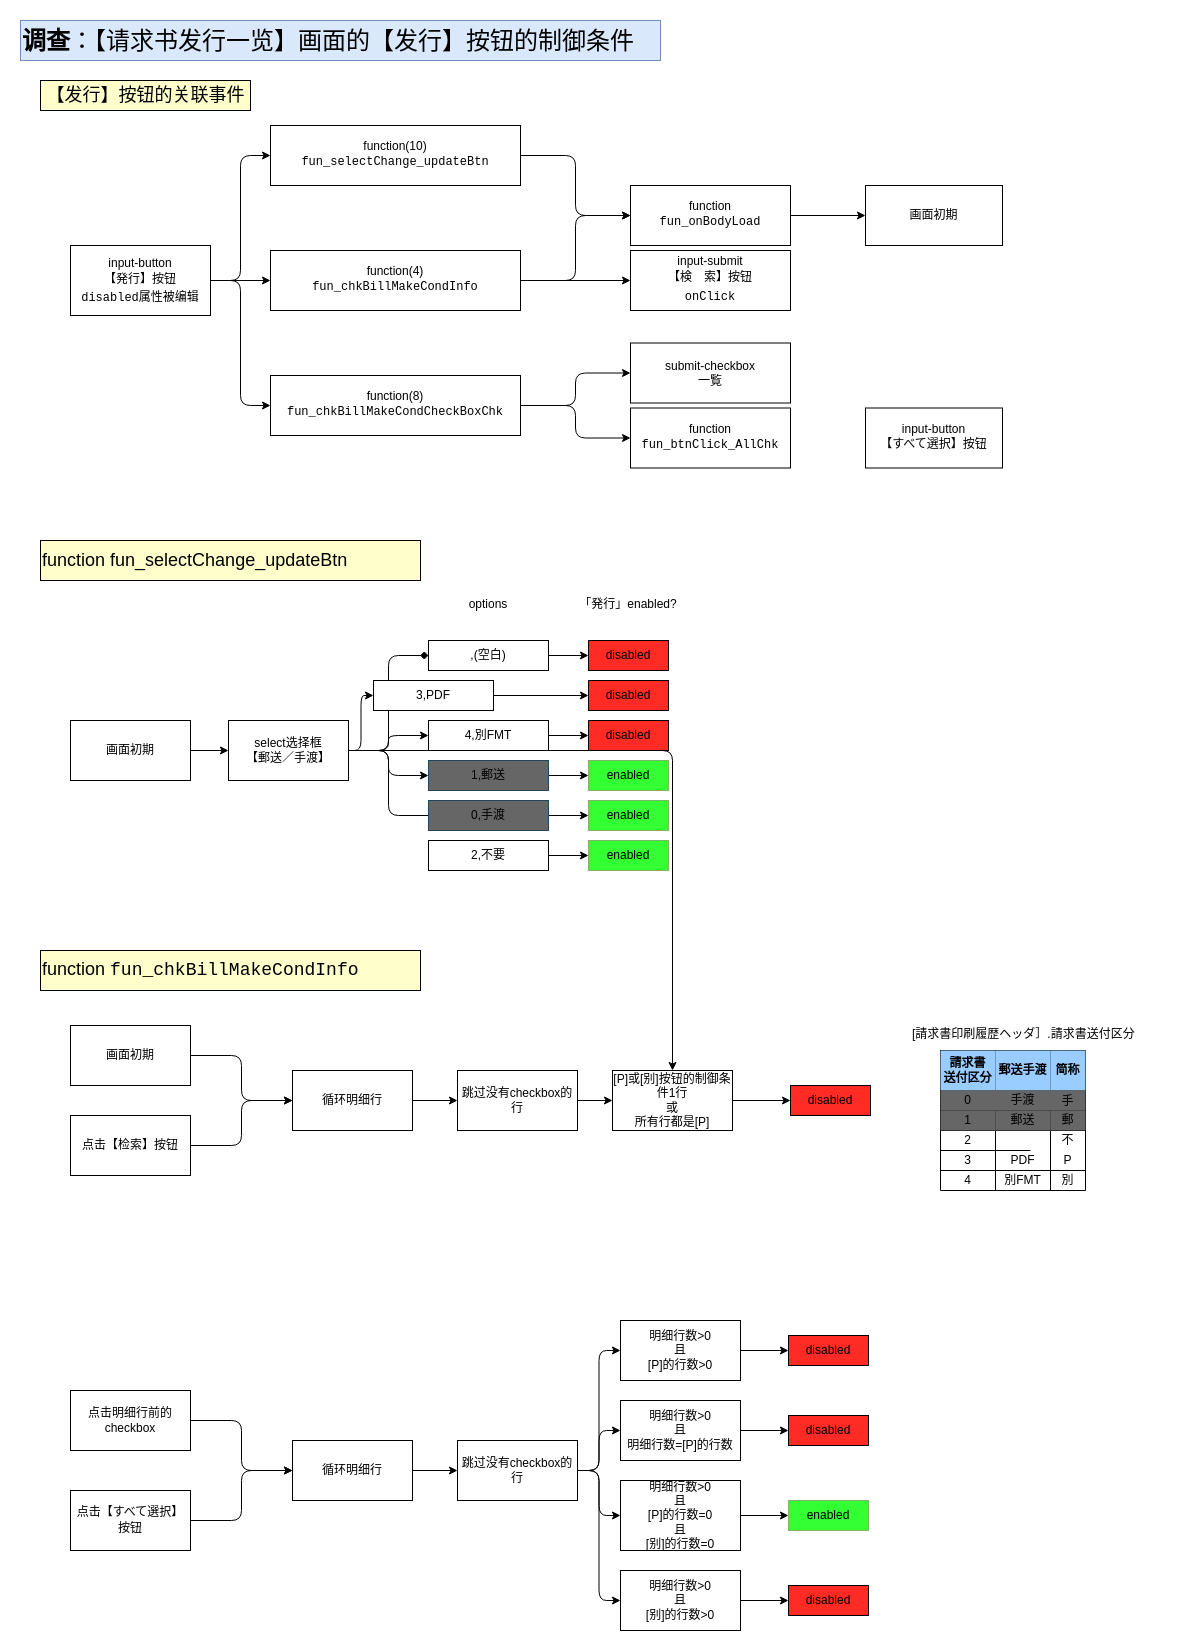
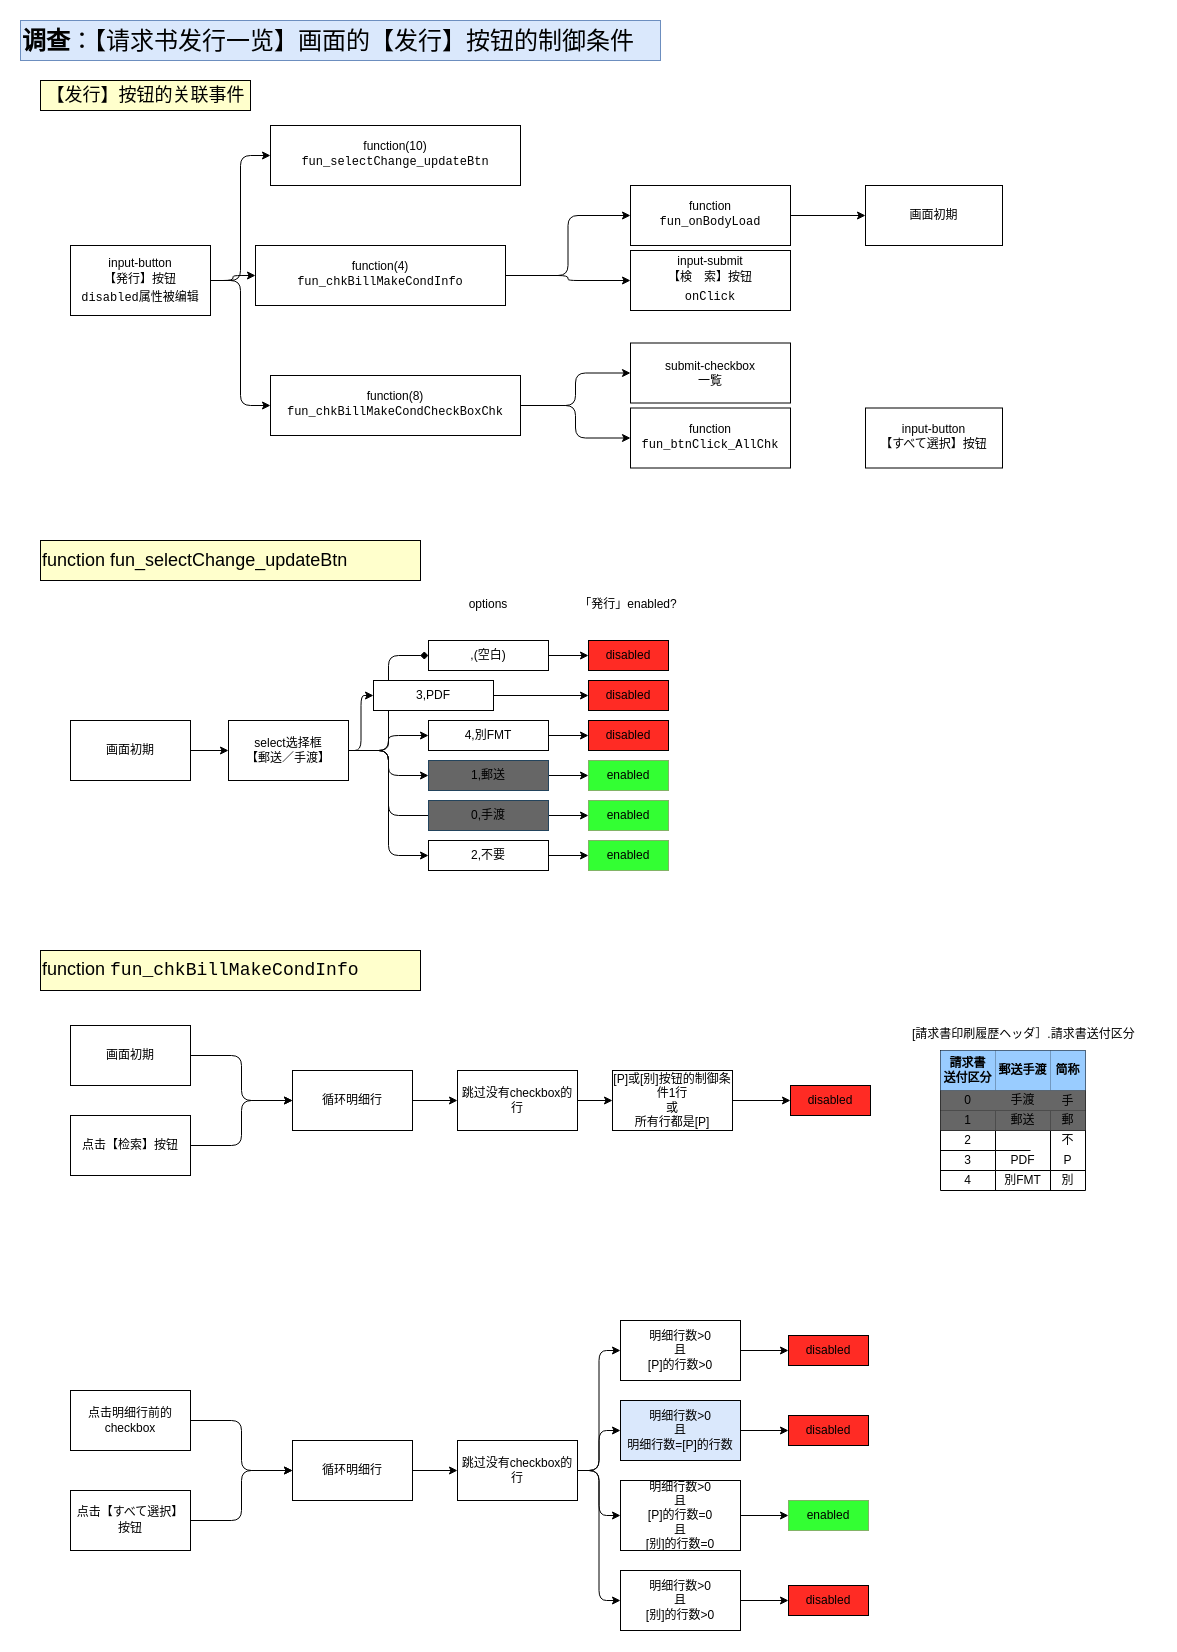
edge "function(10) fun_selectChange_updateBtn" -> "function fun_onBodyLoad": removed
node "function(4) fun_chkBillMakeCondInfo": moved (396, 281) -> (381, 276)
edge "select选择框【郵送／手渡】" -> "[P]或[别]按钮的制御条件1行 或 所有行都是[P]": now "select选择框【郵送／手渡】" -> "2,不要"
node "明细行数>0 且 明细行数=[P]的行数": fillcolor #ffffff -> #dae8fc
